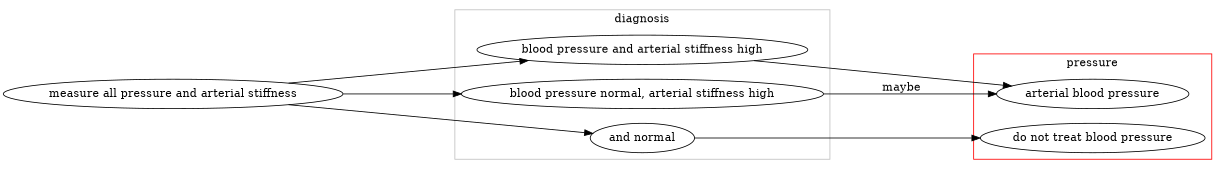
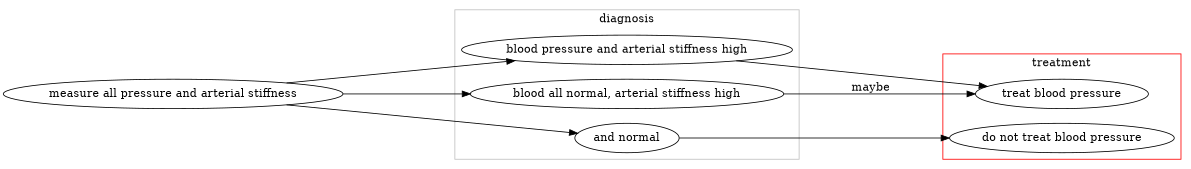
cluster "pressure": label "pressure" -> "treatment"
node "blood pressure normal, arterial stiffness high": label "blood pressure normal, arterial stiffness high" -> "blood all normal, arterial stiffness high"
node "arterial blood pressure": label "arterial blood pressure" -> "treat blood pressure"
